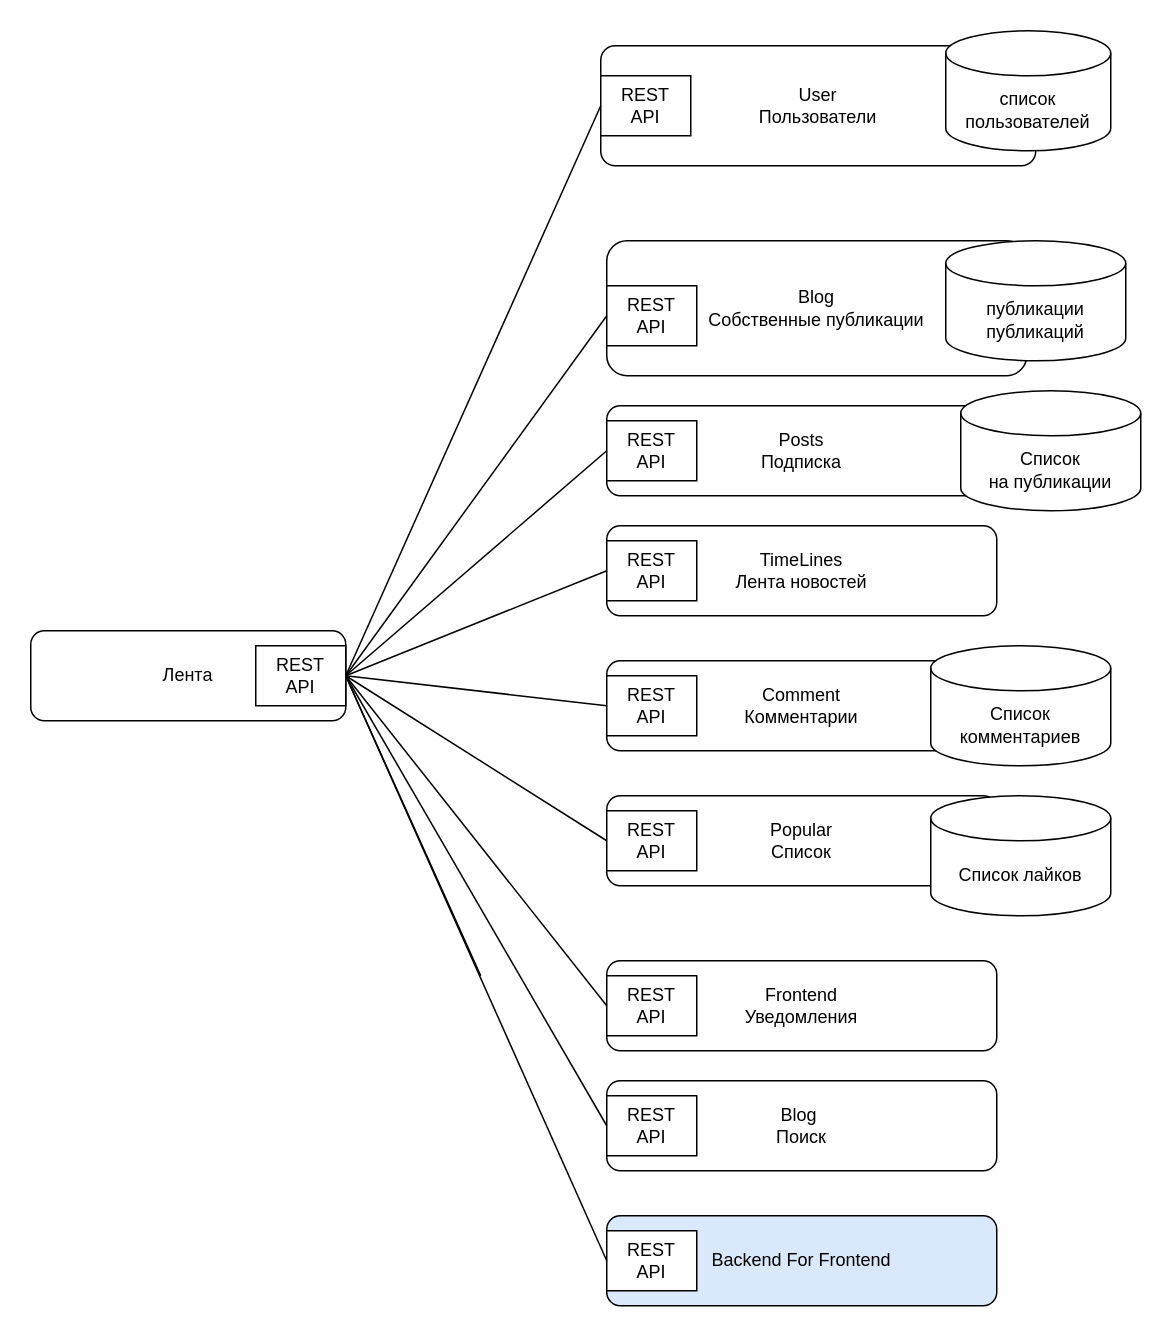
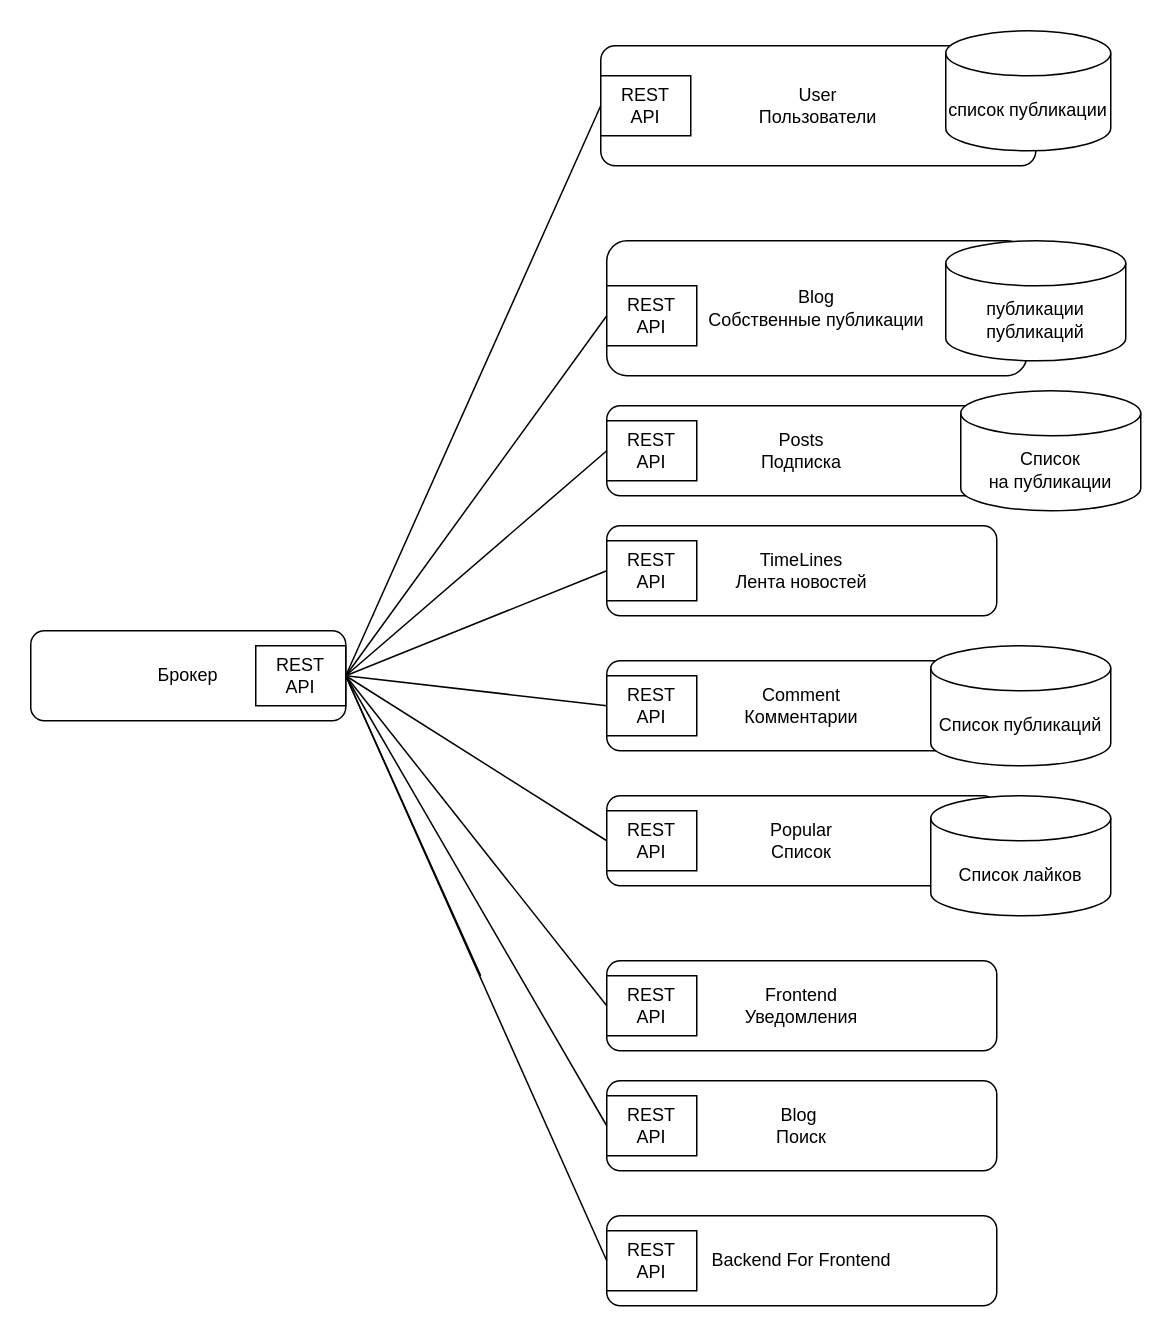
node "список пользователей": label "список пользователей" -> "список публикации"
node "Лента": label "Лента" -> "Брокер"
node "Список комментариев": label "Список комментариев" -> "Список публикаций"
node "Backend For Frontend": fillcolor #dae8fc -> #ffffff
